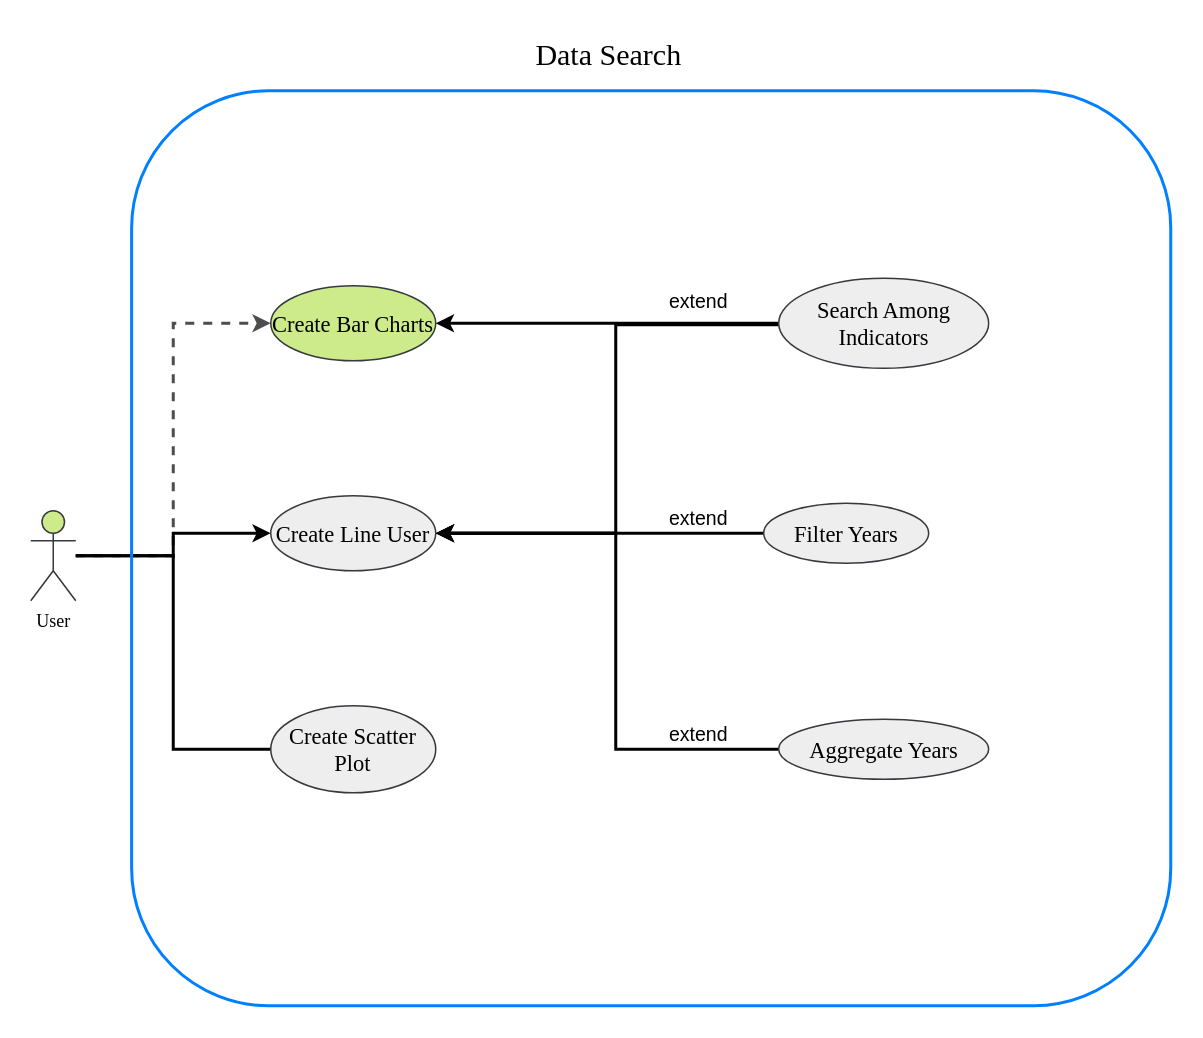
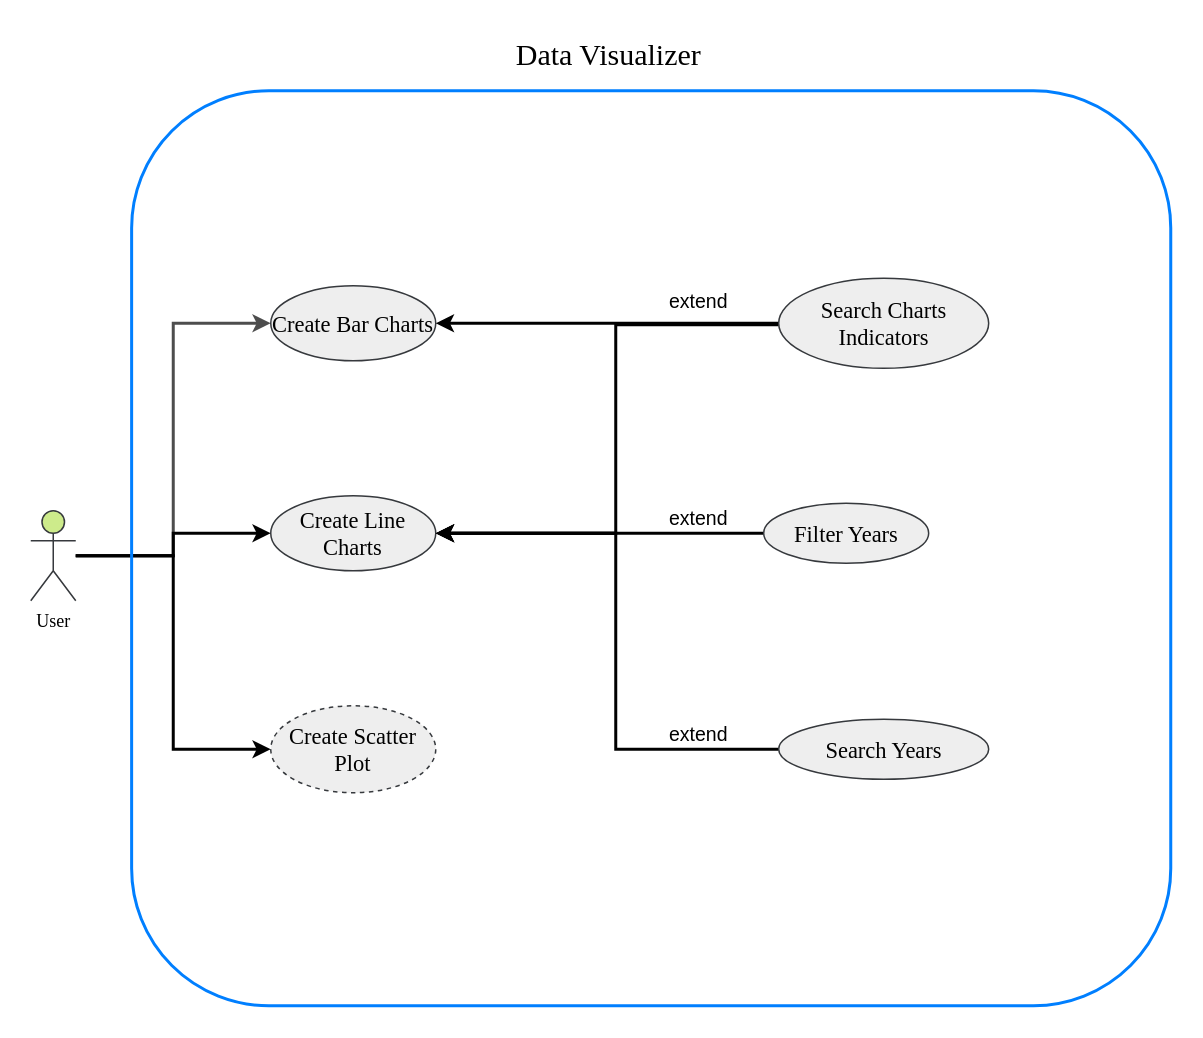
node "Data Search": label "Data Search" -> "Data Visualizer"
node "Create Bar Charts": fillcolor #cdeb8b -> #eeeeee
node "Search Among Indicators": label "Search Among Indicators" -> "Search Charts Indicators"
edge "User" -> "Create Bar Charts": style dashed -> solid
node "Create Line User": label "Create Line User" -> "Create Line Charts"
edge "User" -- "Create Scatter Plot": arrowhead none -> classic
node "Create Scatter Plot": style solid -> dashed
node "Aggregate Years": label "Aggregate Years" -> "Search Years"
